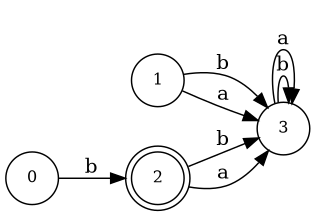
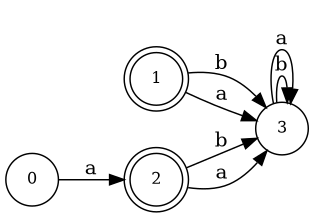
node "1": shape circle -> doublecircle
edge "0" -> "2": label "b" -> "a"
